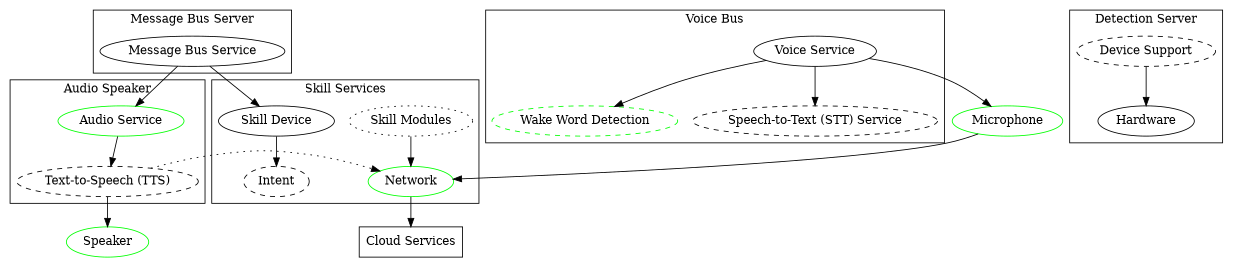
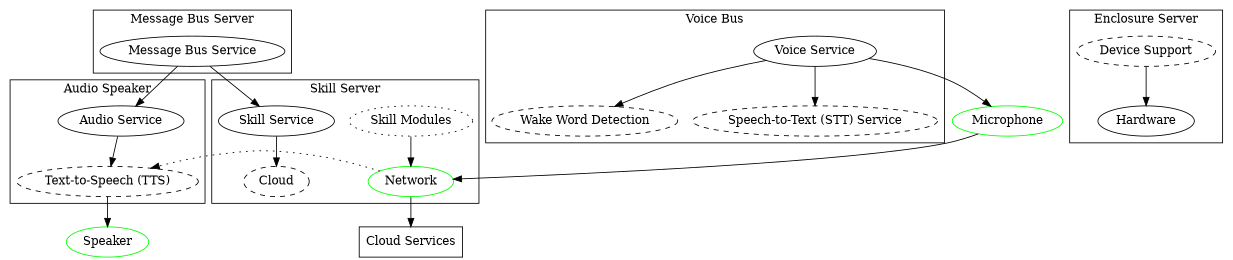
cluster "Detection Server": label "Detection Server" -> "Enclosure Server"
cluster "Skill Services": label "Skill Services" -> "Skill Server"
node "Audio Service": color green -> black
node "Skill Device": label "Skill Device" -> "Skill Service"
node "Wake Word Detection": color green -> black
edge "Text-to-Speech (TTS)" -> "Network": reversed
node "Intent": label "Intent" -> "Cloud"
